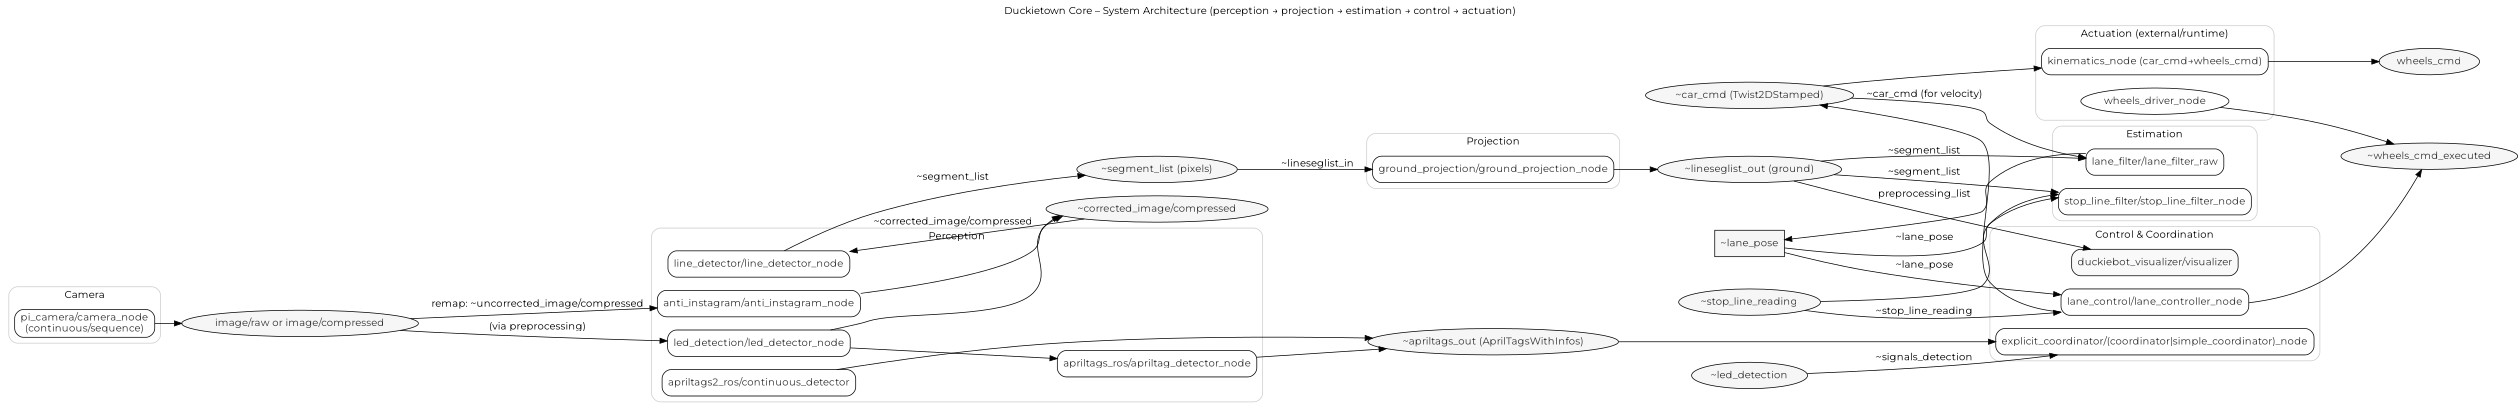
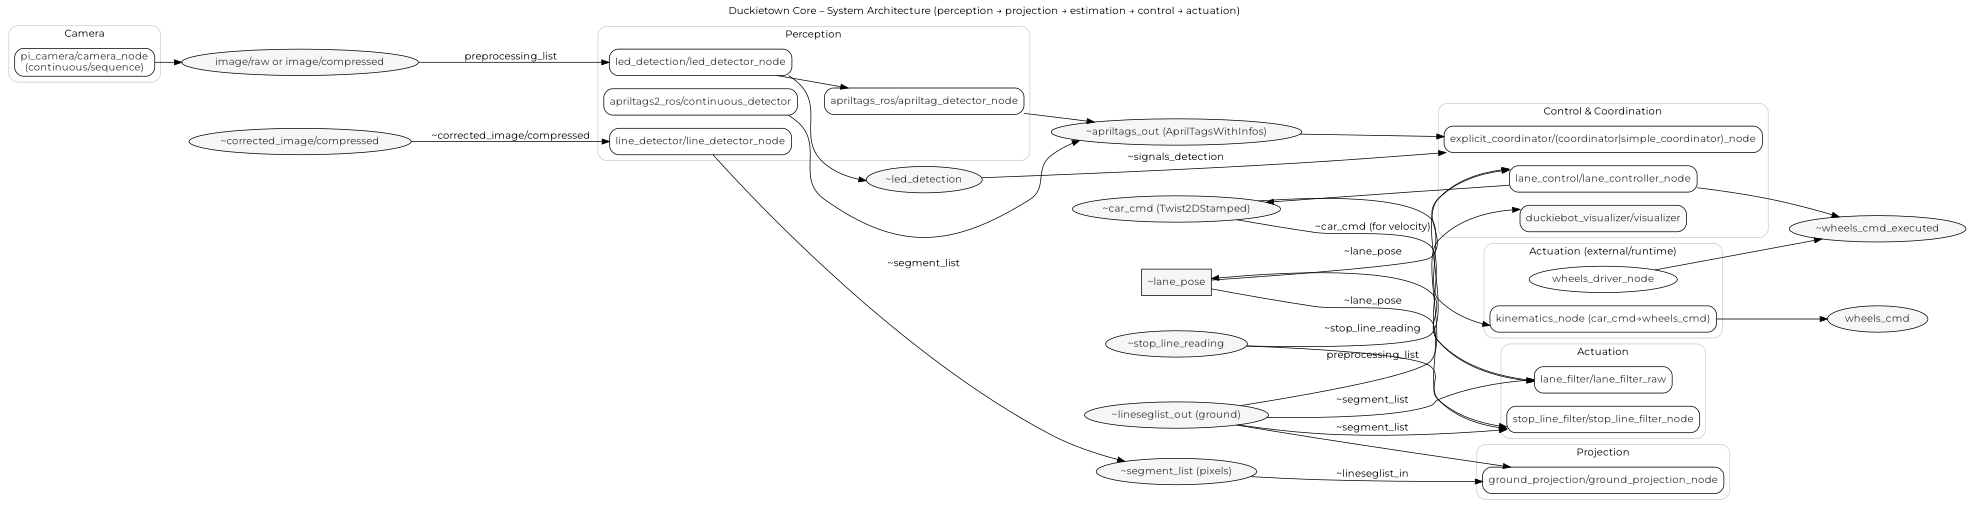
cluster "Estimation": label "Estimation" -> "Actuation"
edge "ground_projection/ground_projection_node" -> "~lineseglist_out (ground)": reversed
node "anti_instagram/anti_instagram_node": removed
edge "led_detection/led_detector_node" -> "~corrected_image/compressed": now "led_detection/led_detector_node" -> "~led_detection"
edge "image/raw or image/compressed" -> "led_detection/led_detector_node": label "(via preprocessing)" -> "preprocessing_list"
